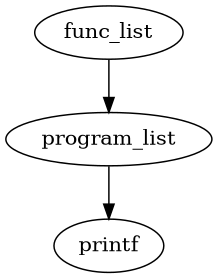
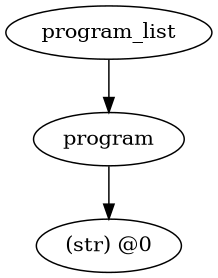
node "func_list": removed
node "printf": label "printf" -> "program"
node "(str) @0": added
